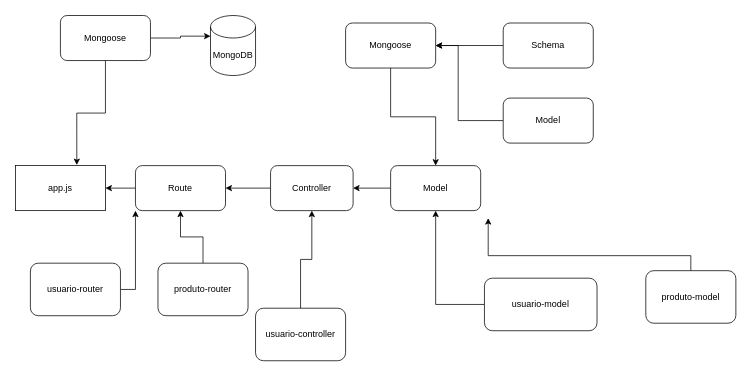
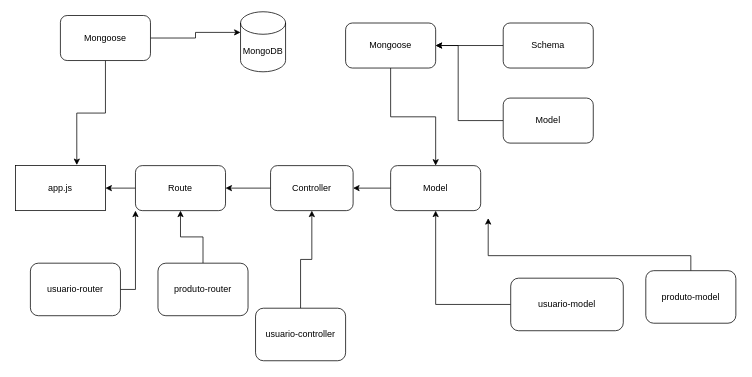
node "MongoDB": moved (233, 45) -> (263, 42)
node "usuario-model": moved (540, 304) -> (567, 304)
